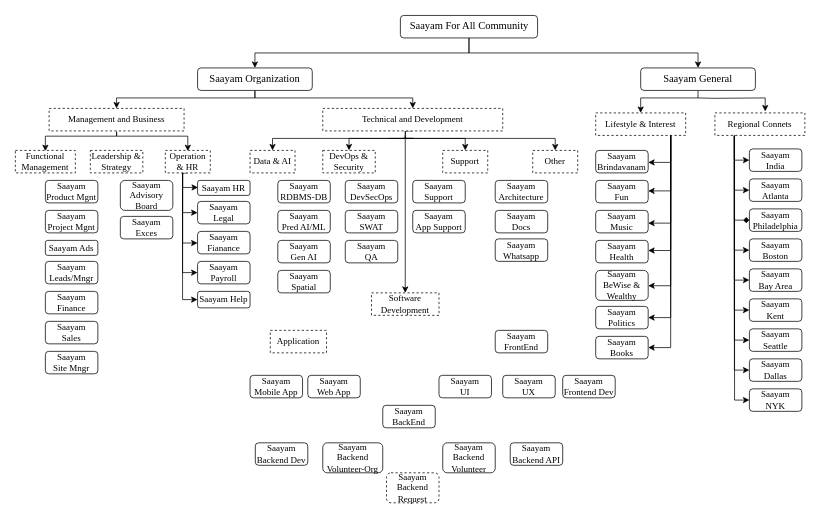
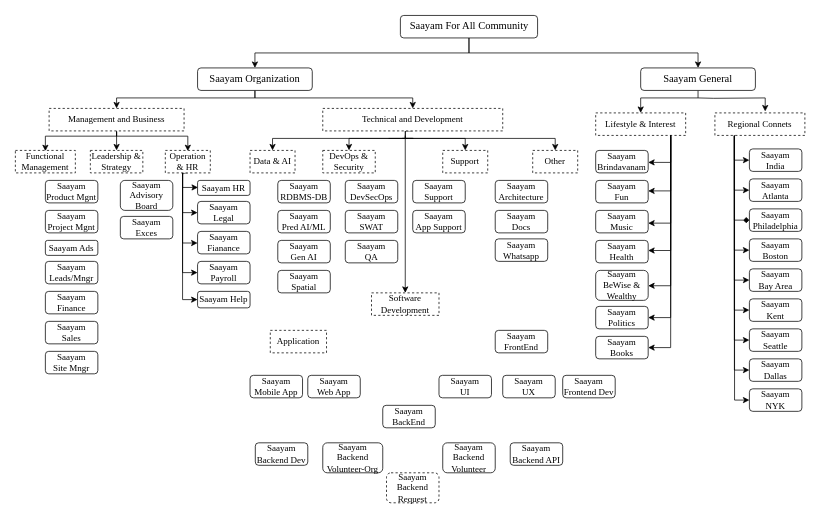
edge "Management and Business" -> "Leadership & Strategy": added
